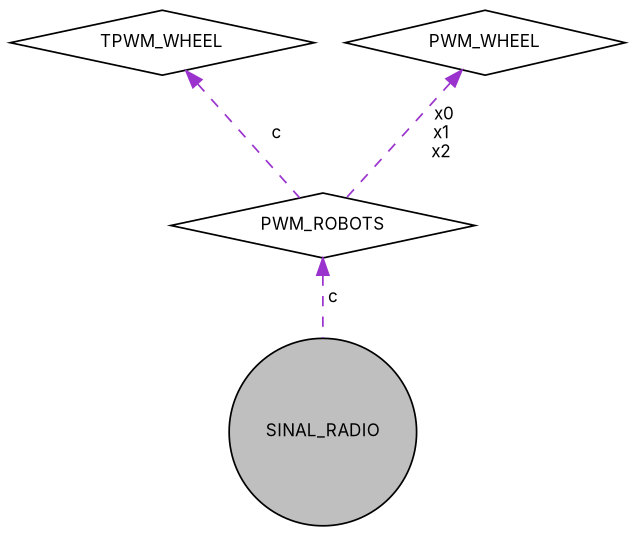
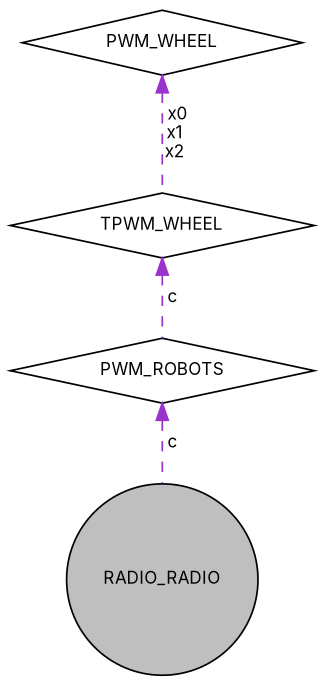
edge "PWM_ROBOTS" -> "PWM_WHEEL": now "TPWM_WHEEL" -> "PWM_WHEEL"
node "SINAL_RADIO": label "SINAL_RADIO" -> "RADIO_RADIO"
